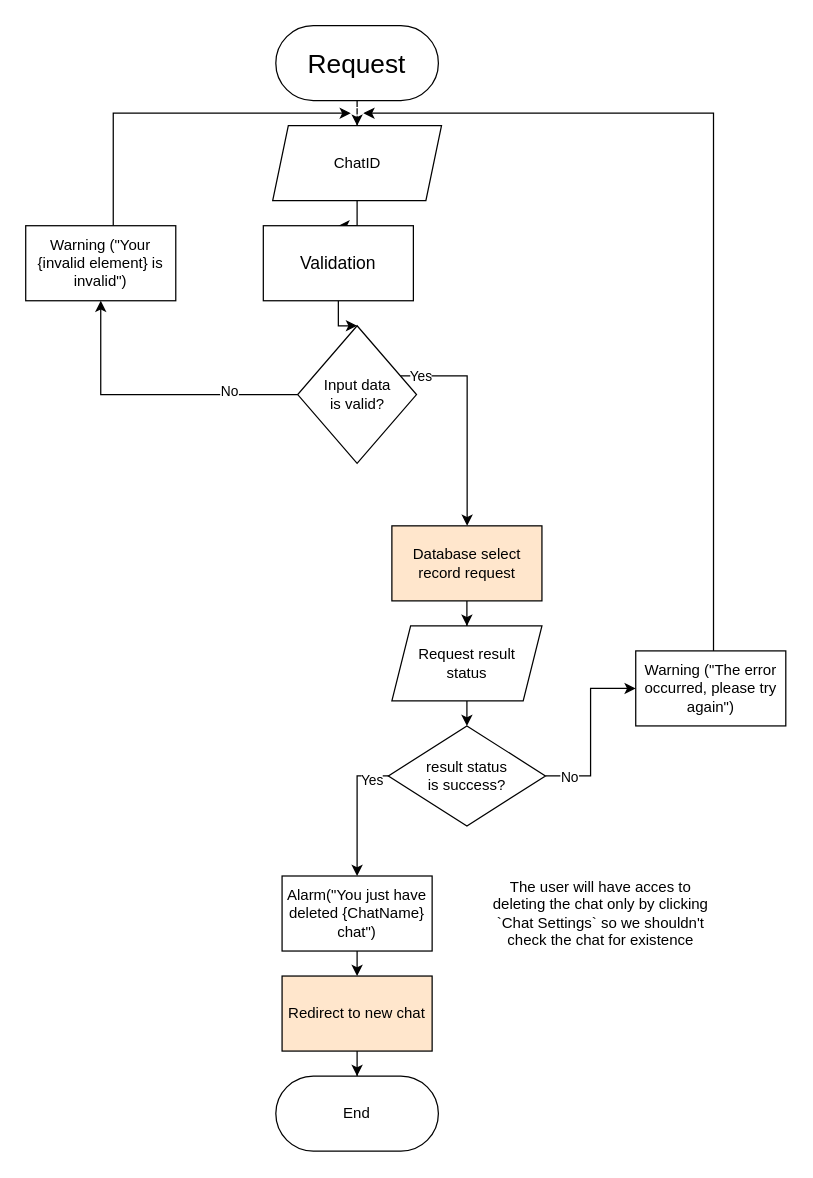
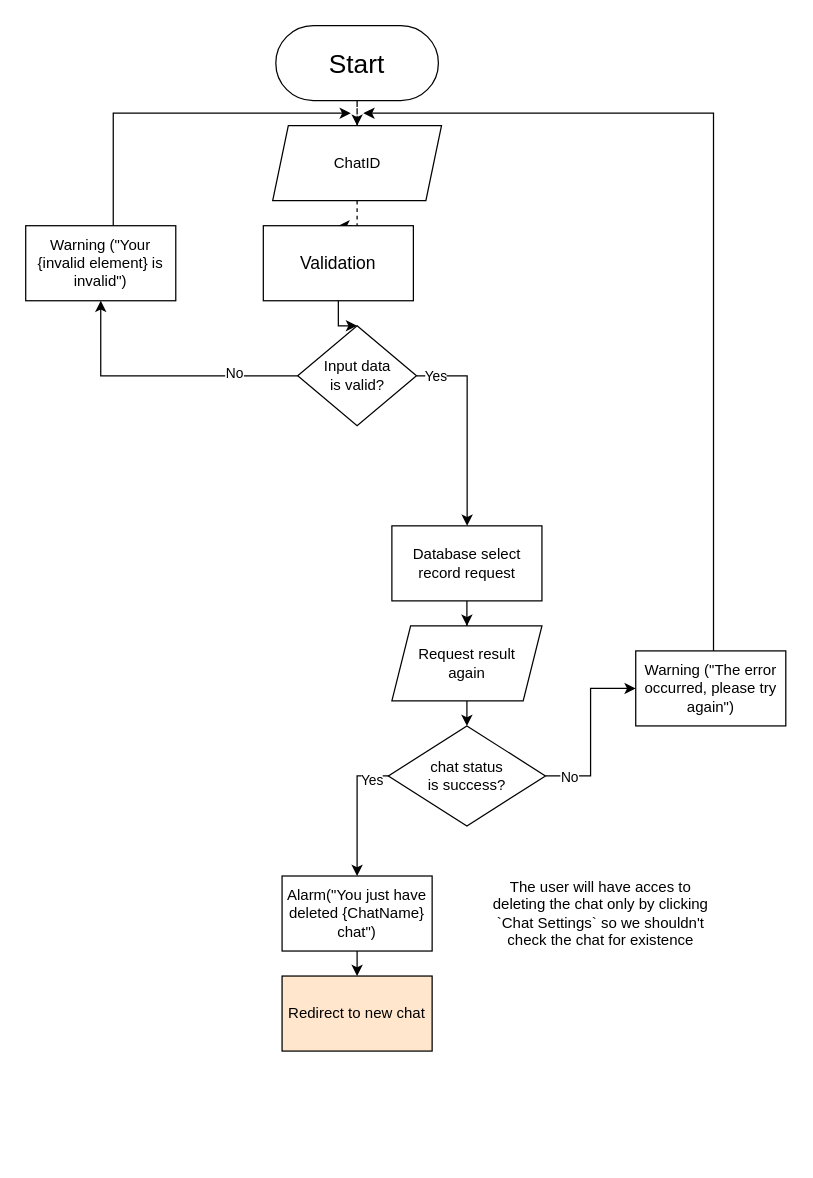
node "Request": label "Request" -> "Start"
edge "ChatID" -> "Validation": style solid -> dashed
node "Input data is valid?": size 119x138 -> 119x100
node "Database select record request": fillcolor #ffe6cc -> #ffffff
node "Request result status": label "Request result status" -> "Request result again"
node "result status is success?": label "result status is success?" -> "chat status is success?"
edge "Redirect to new chat" -> "End": removed
node "End": removed
